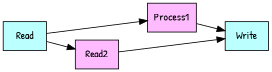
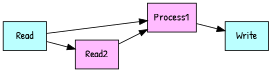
edge "Read2" -> "Write": now "Read2" -> "Process1"
